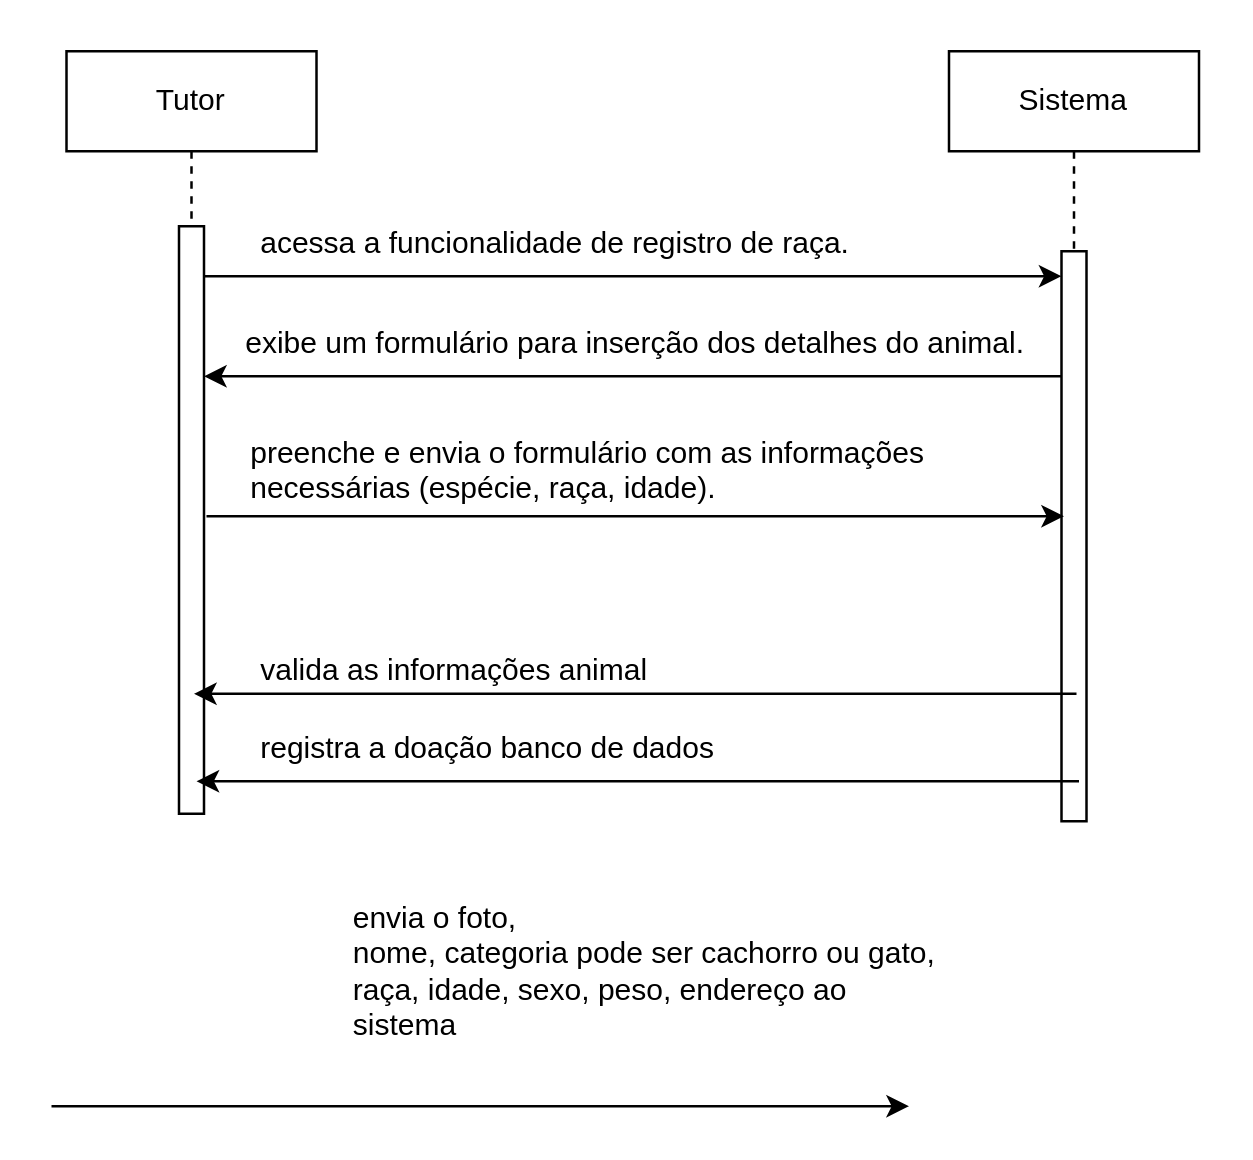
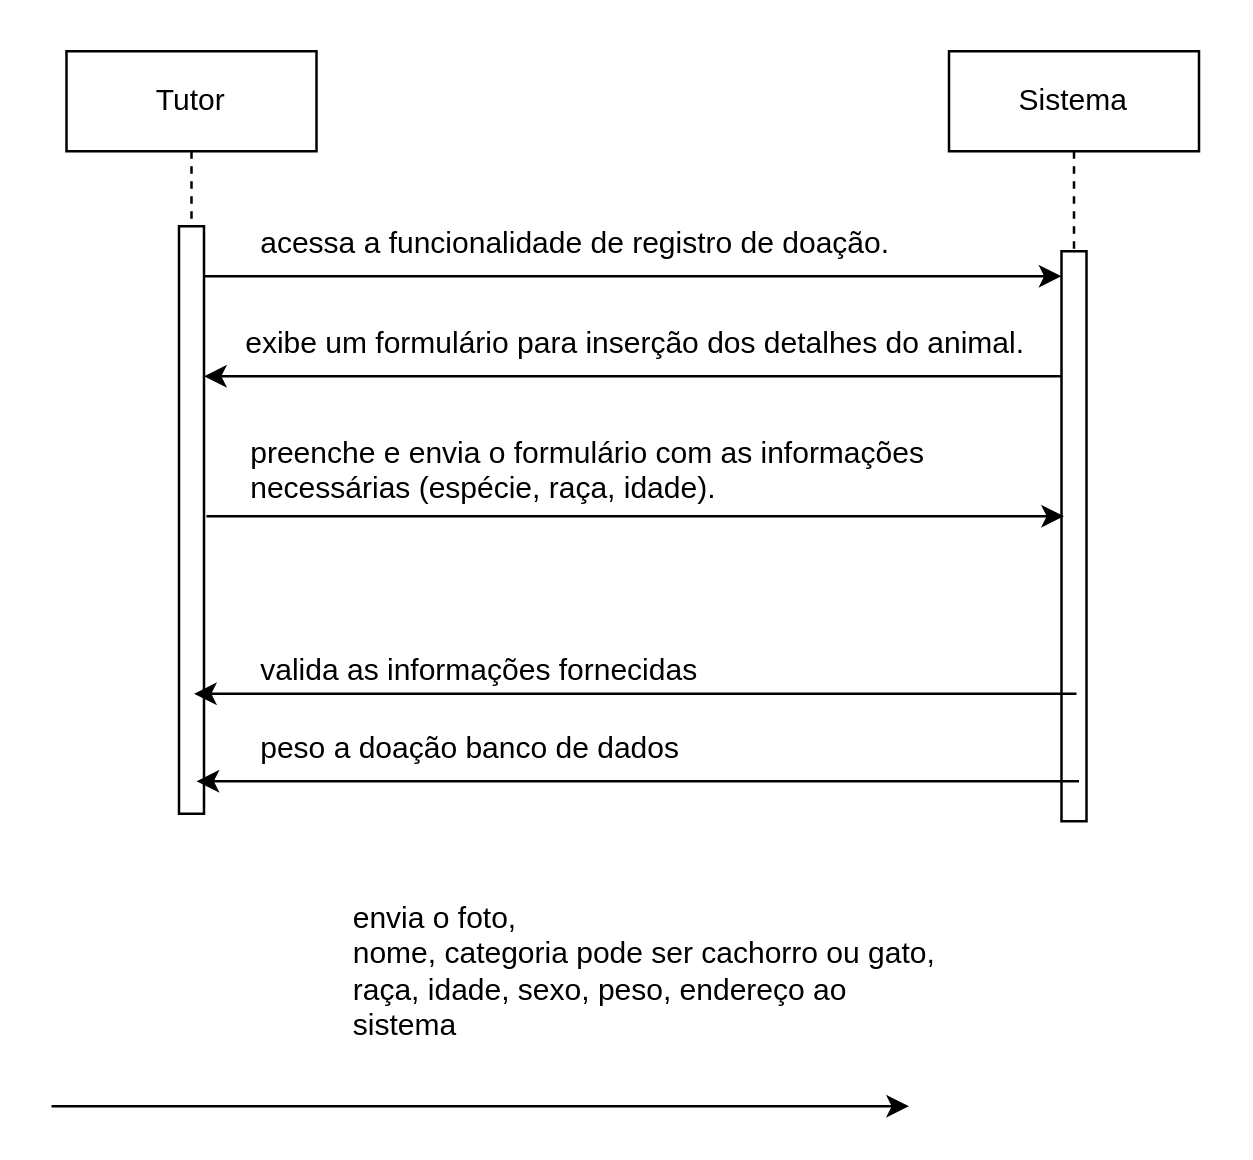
node "acessa a funcionalidade de registro de raça.": label "acessa a funcionalidade de registro de raça." -> "acessa a funcionalidade de registro de doação."
node "valida as informações animal": label "valida as informações animal" -> "valida as informações fornecidas"
node "registra a doação banco de dados": label "registra a doação banco de dados" -> "peso a doação banco de dados"
